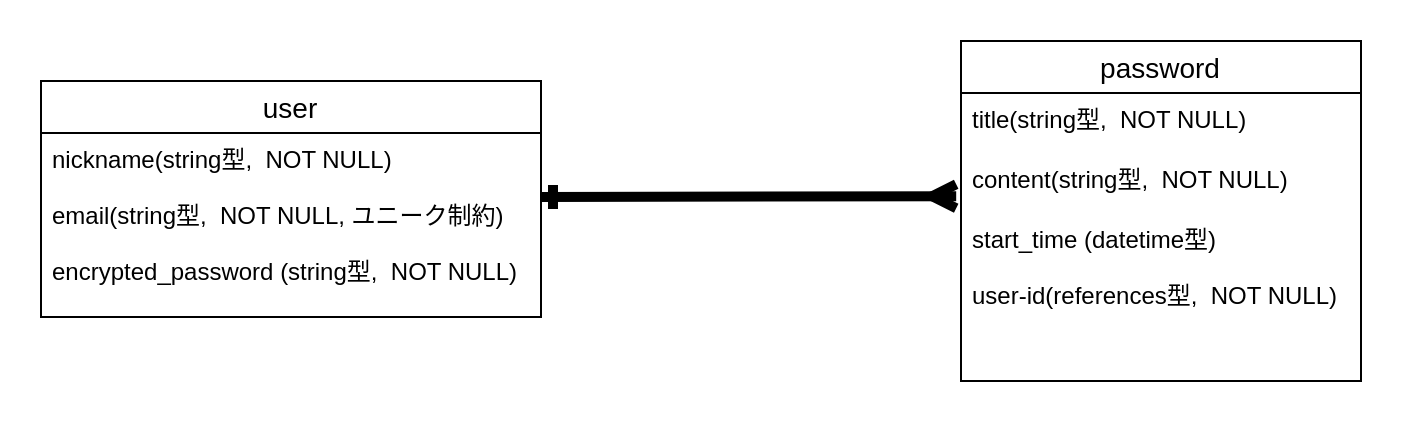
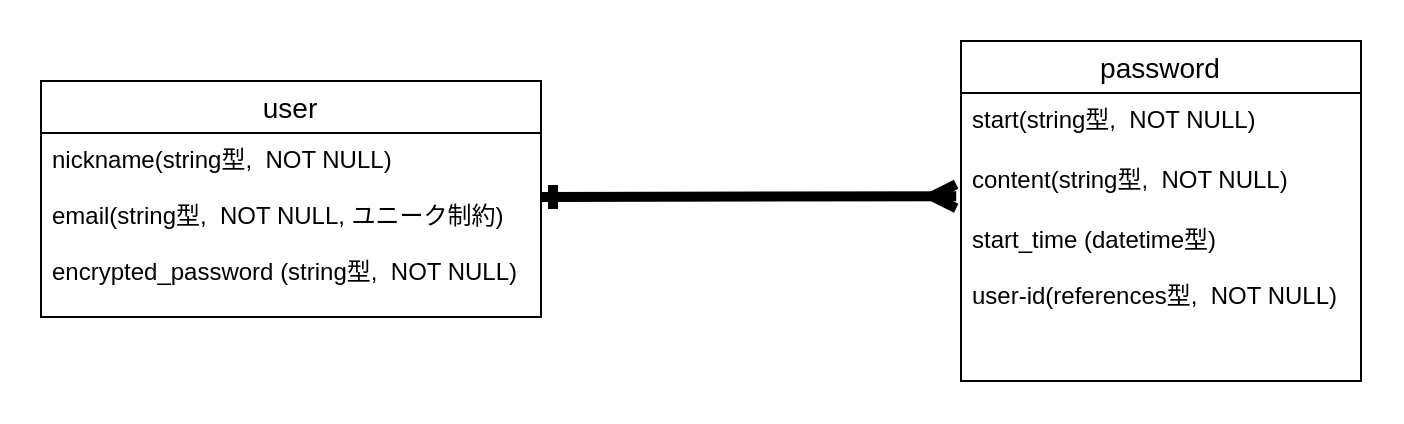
node "title(string型, NOT NULL)": label "title(string型, NOT NULL)" -> "start(string型, NOT NULL)"
